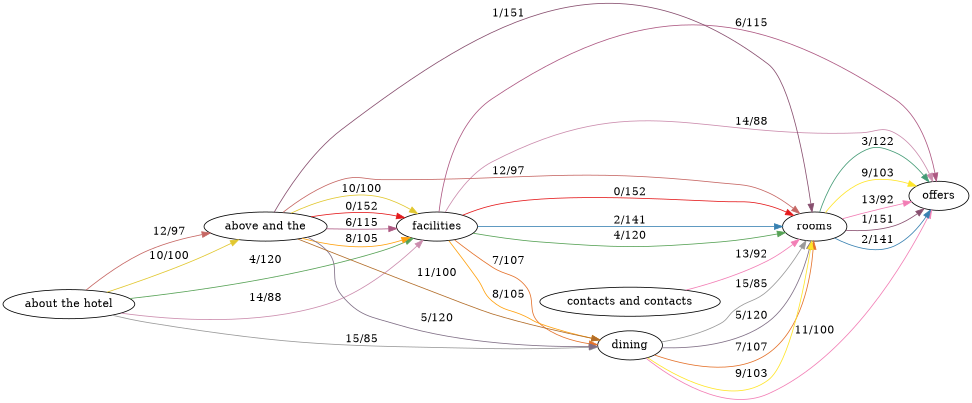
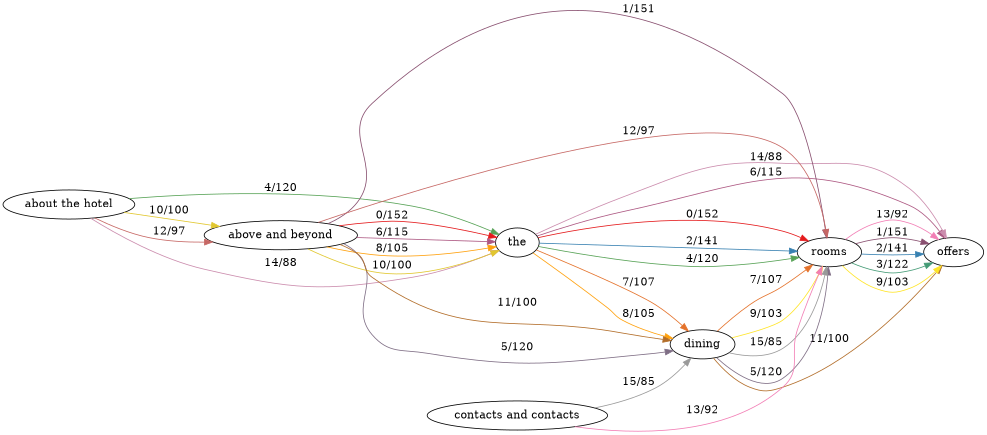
node "above and the": label "above and the" -> "above and beyond"
node "facilities": label "facilities" -> "the"
edge "about the hotel" -> "dining": now "contacts and contacts" -> "dining"
edge "dining" -> "offers": color #f27eb5 -> #b26d29
